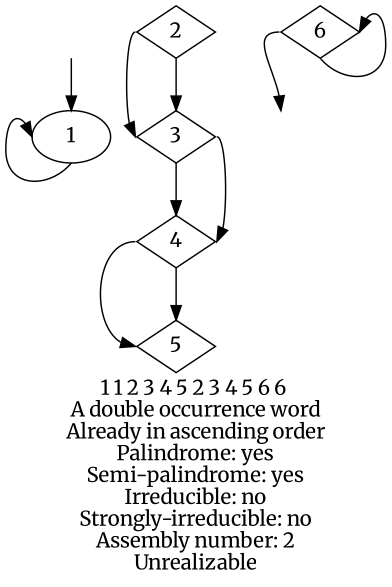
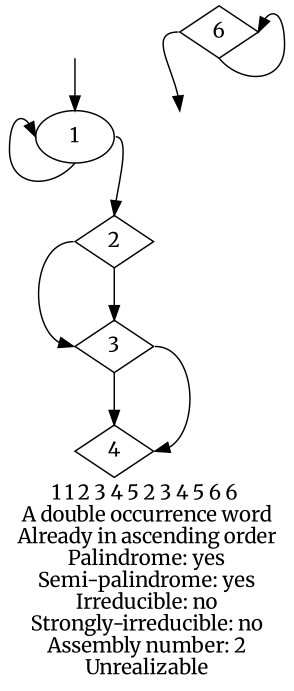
edge "1" -> "2": added
node "5": removed
